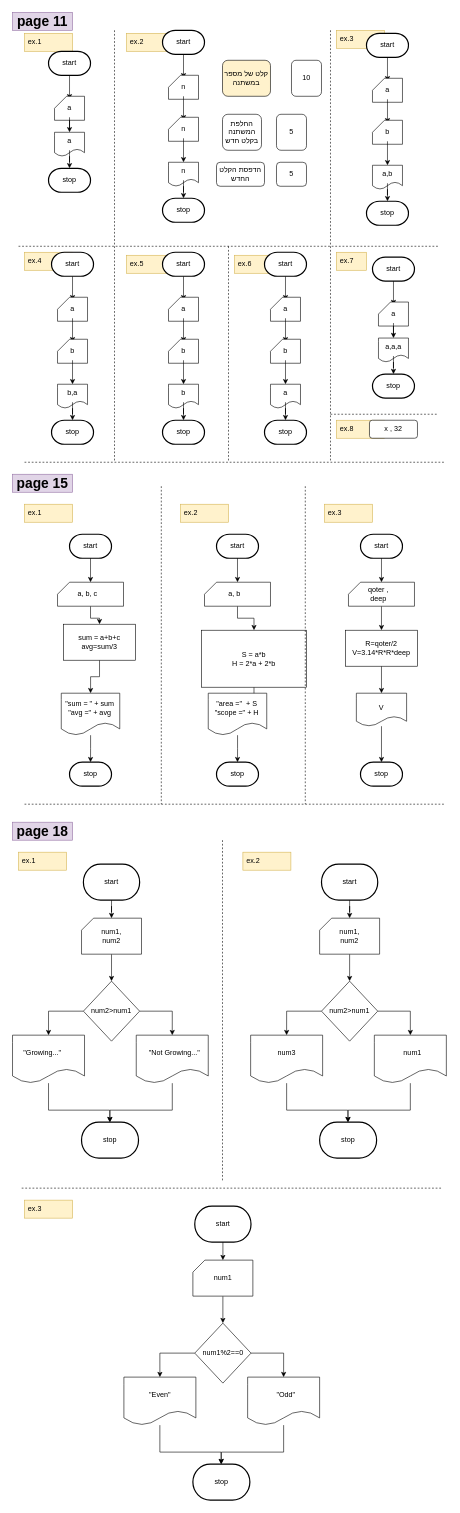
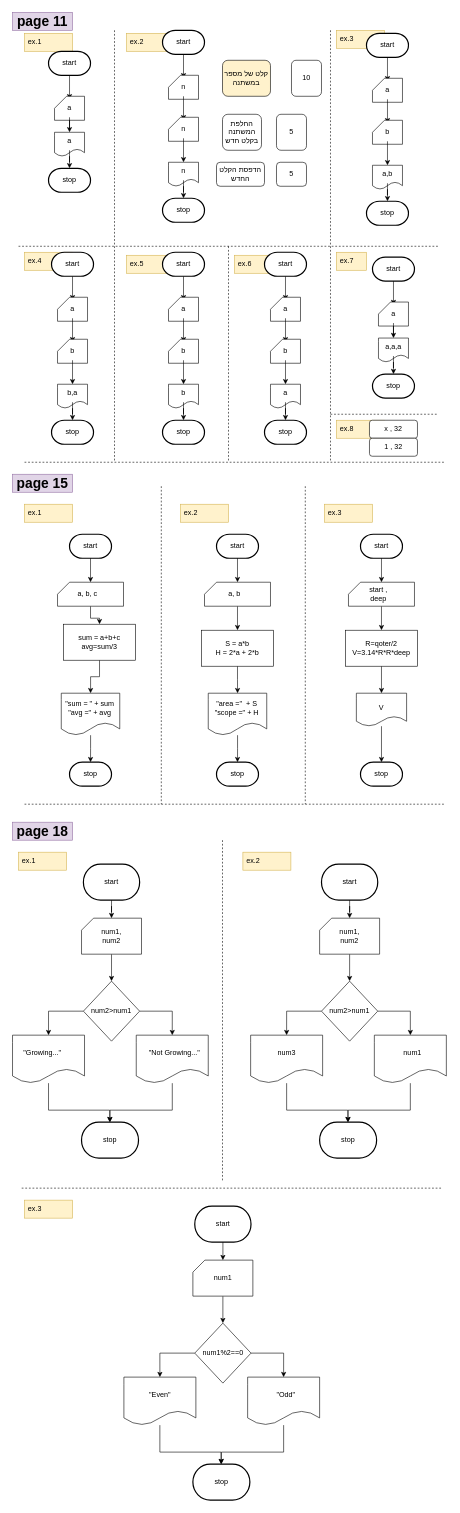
node "1 , 32": added
node "qoter , deep": label "qoter , deep" -> "start , deep"
node "S = a*b H = 2*a + 2*b": size 105x57 -> 72x36
